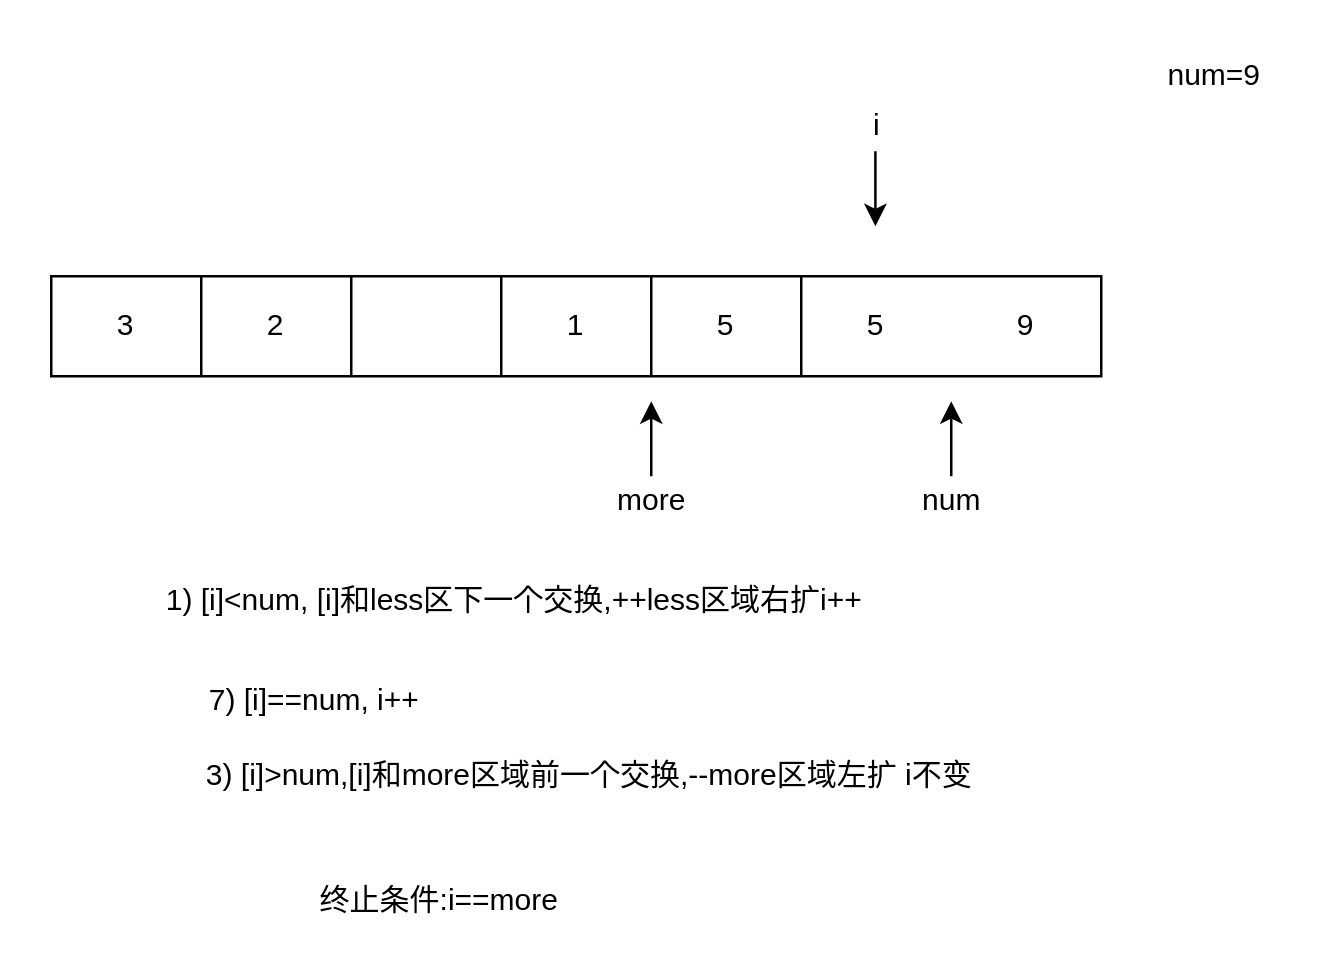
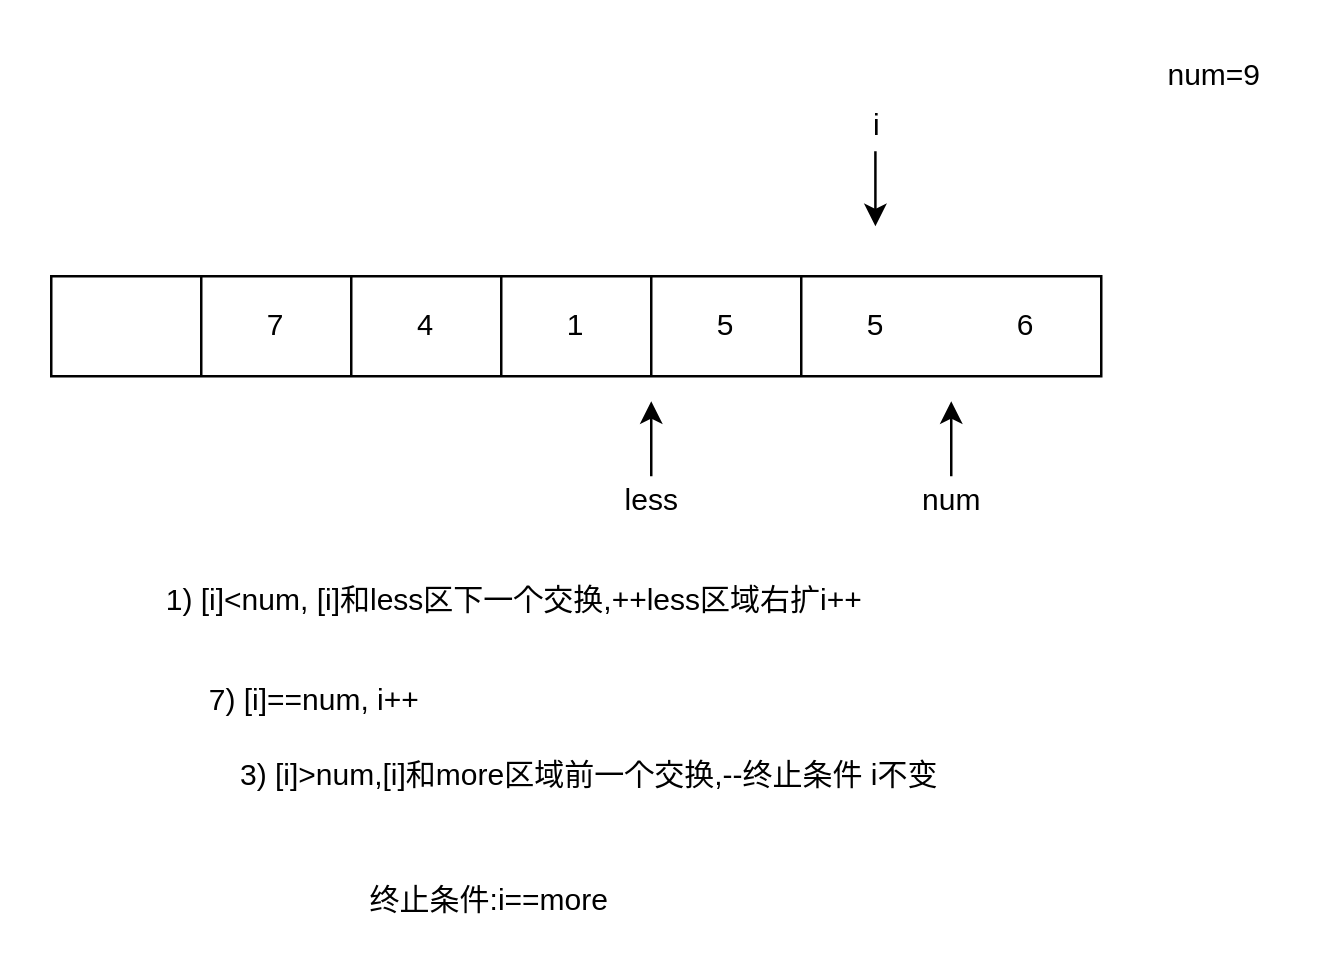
node "3": removed
node "2": label "2" -> "7"
node "4": added
node "9": label "9" -> "6"
node "more": label "more" -> "less"
node "3) [i]>num,[i]和more区域前一个交换,--more区域左扩 i不变": label "3) [i]>num,[i]和more区域前一个交换,--more区域左扩 i不变" -> "3) [i]>num,[i]和more区域前一个交换,--终止条件 i不变"
node "终止条件:i==more": moved (439, 901) -> (489, 901)
